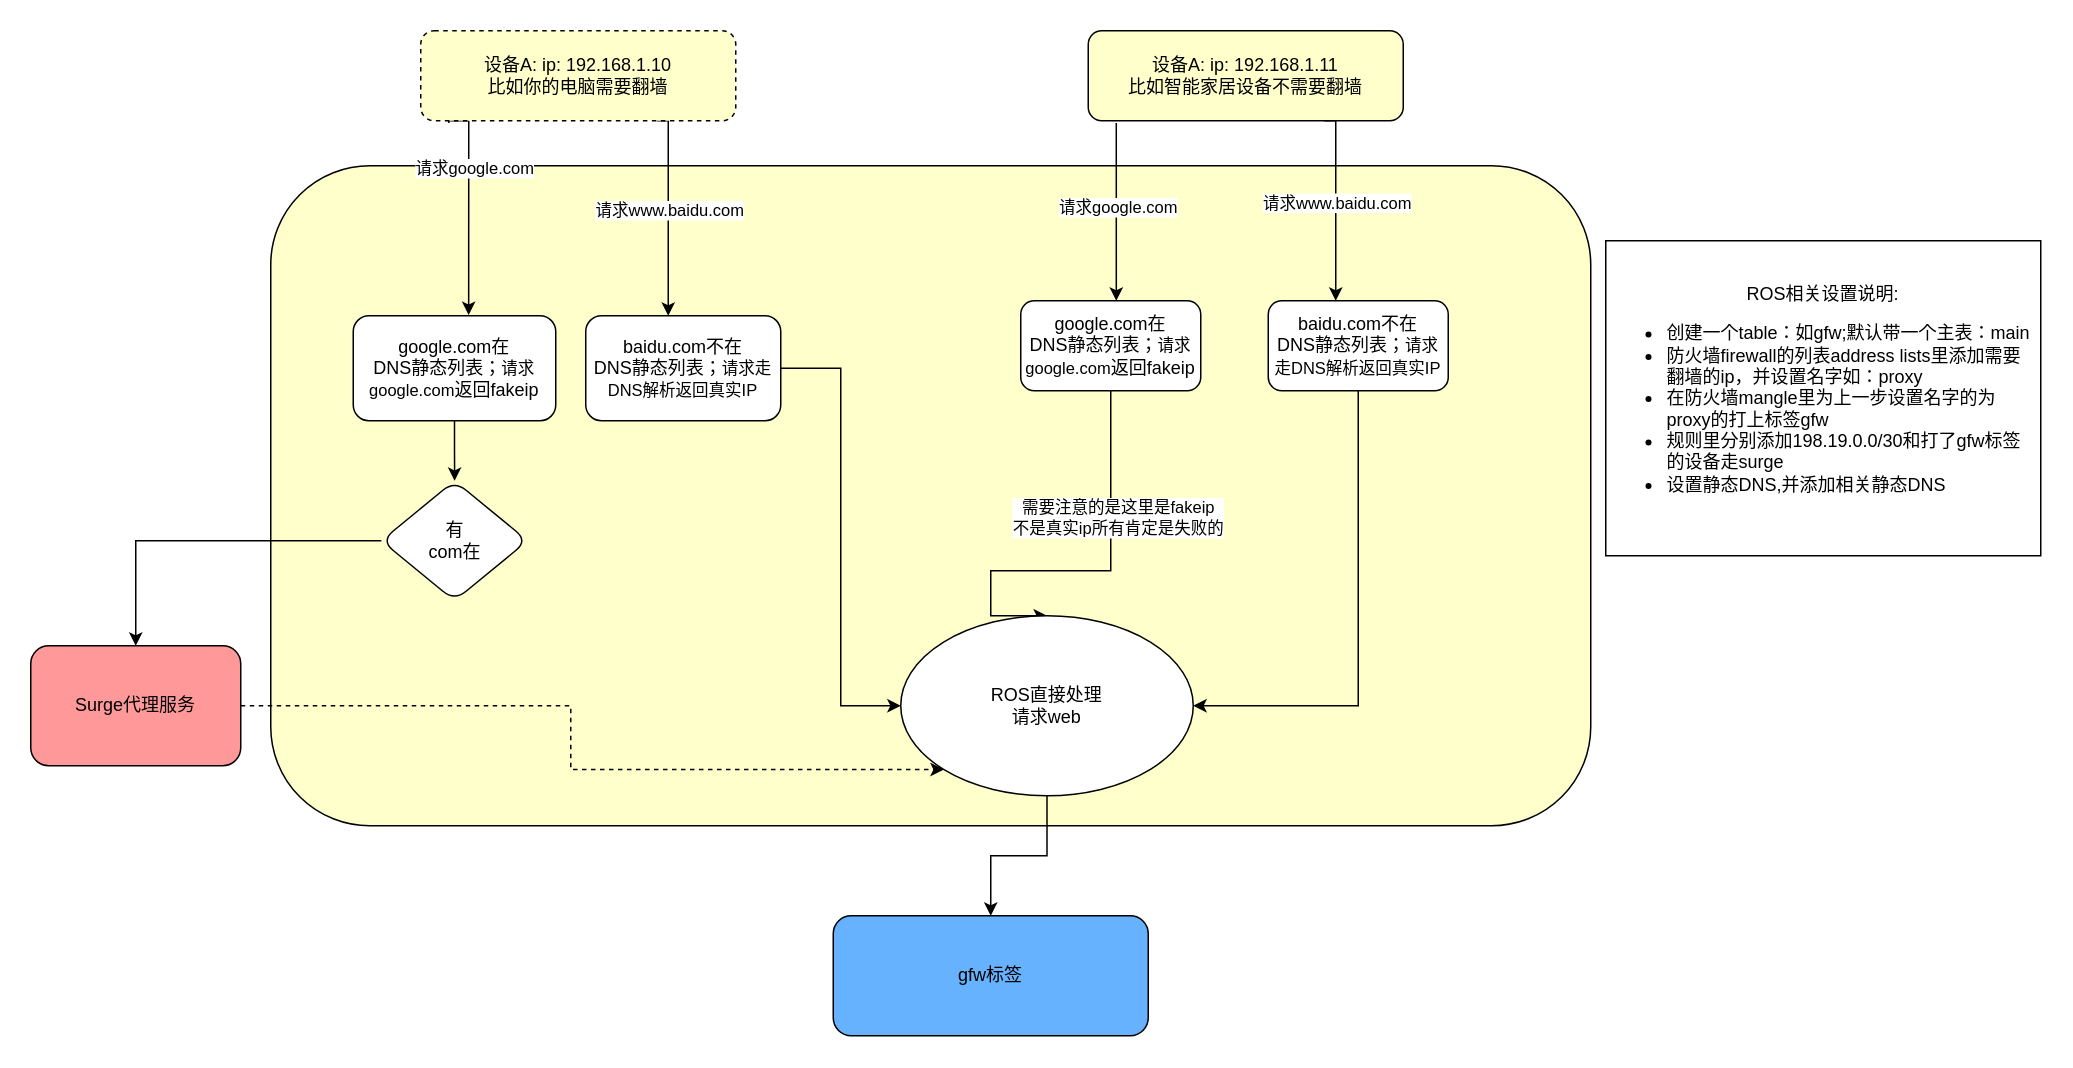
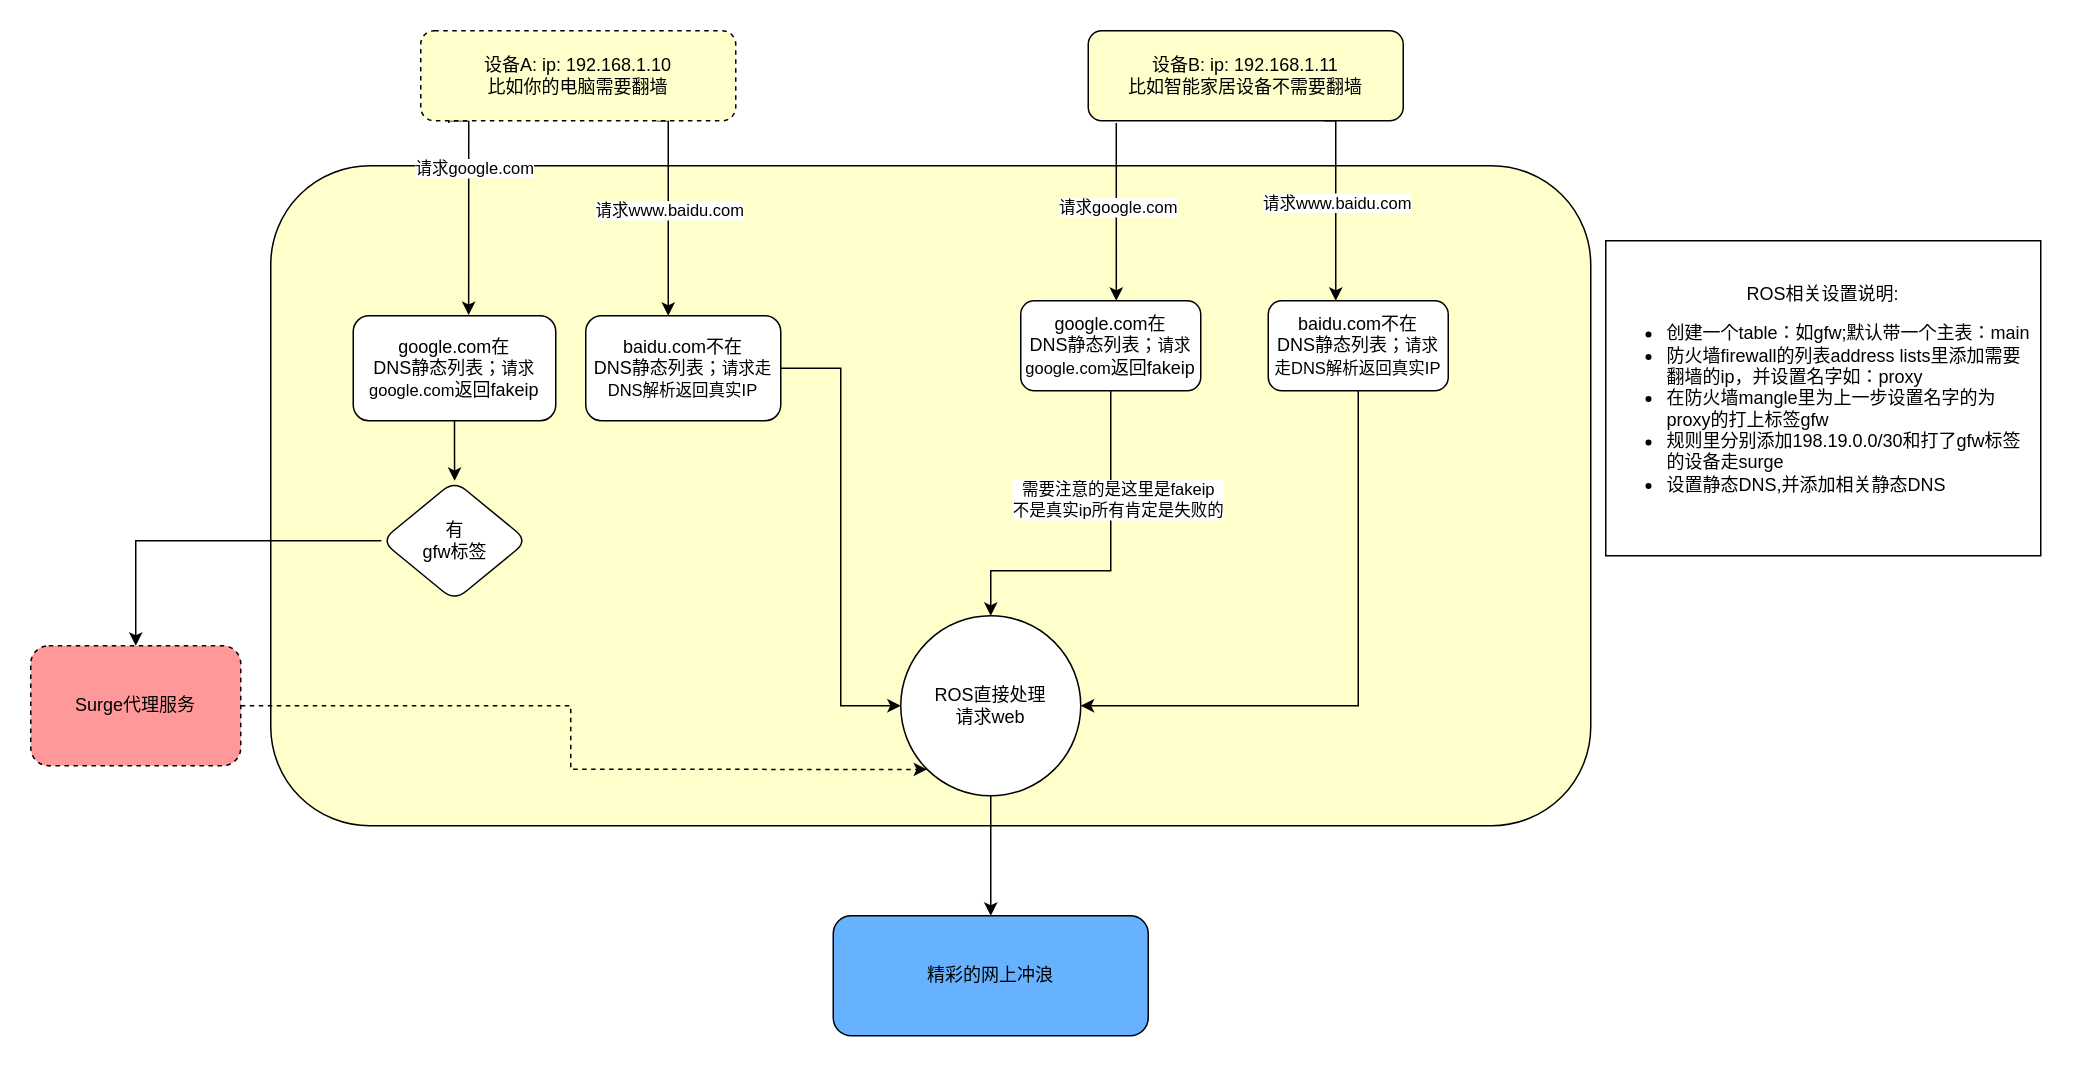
node "设备A: ip: 192.168.1.11 比如智能家居设备不需要翻墙": label "设备A: ip: 192.168.1.11 比如智能家居设备不需要翻墙" -> "设备B: ip: 192.168.1.11 比如智能家居设备不需要翻墙"
node "有 com在": label "有 com在" -> "有 gfw标签"
node "Surge代理服务": style solid -> dashed
node "ROS直接处理 请求web": size 293x180 -> 180x180
node "gfw标签": label "gfw标签" -> "精彩的网上冲浪"
